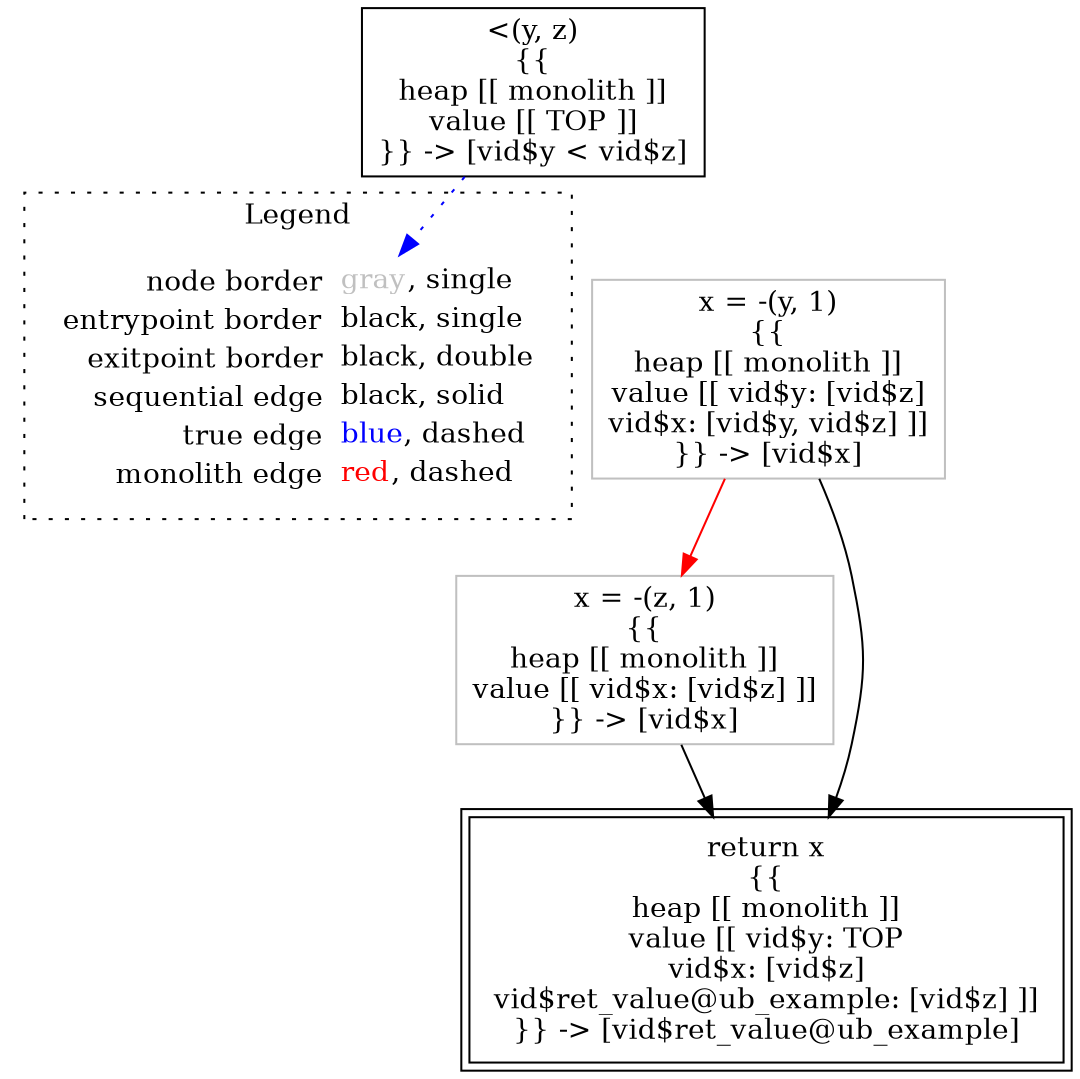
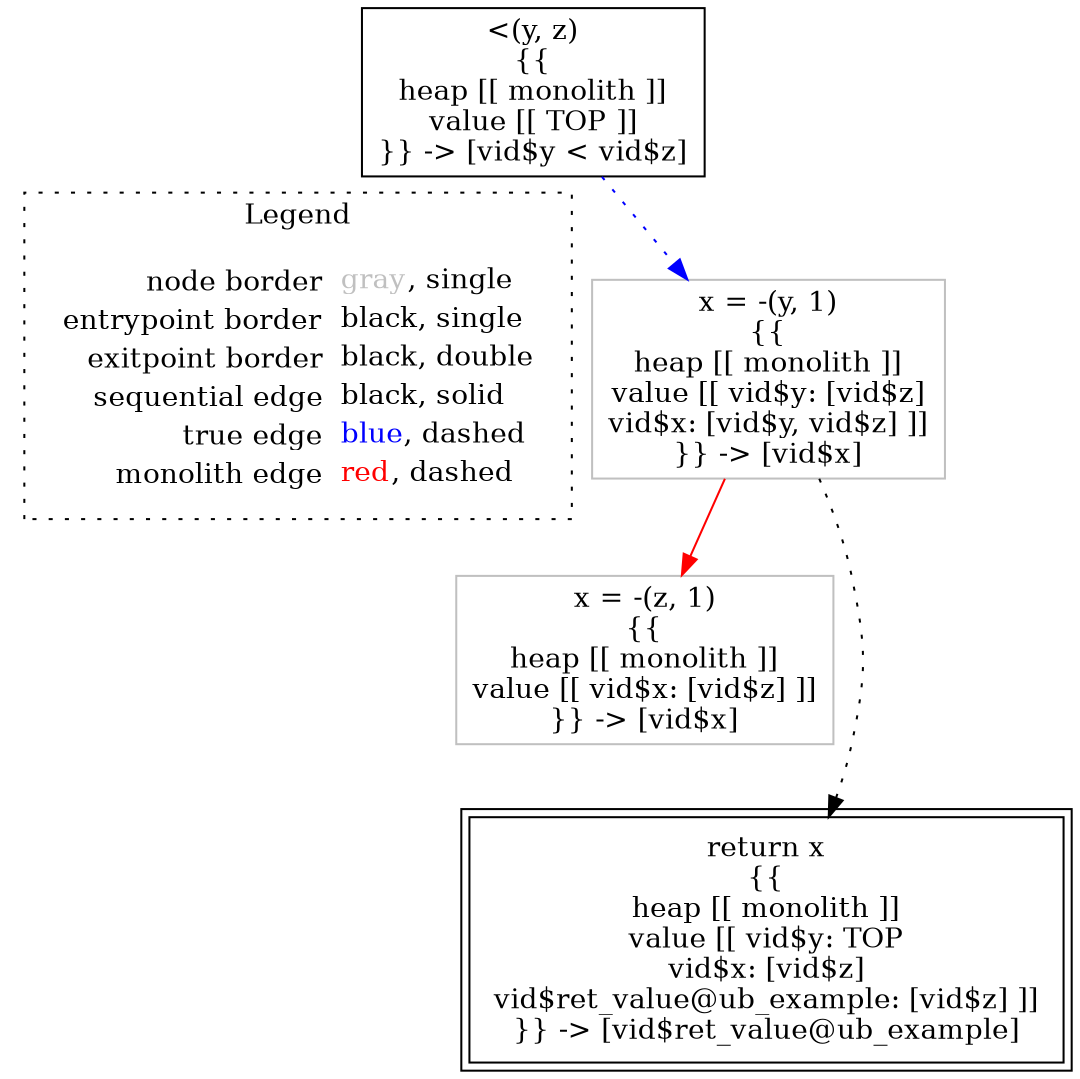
edge "<(y, z)" -> "node border": now "<(y, z)" -> "x = -(y, 1)"
edge "x = -(y, 1)" -> "return x": style solid -> dotted
edge "x = -(z, 1)" -> "return x": removed
